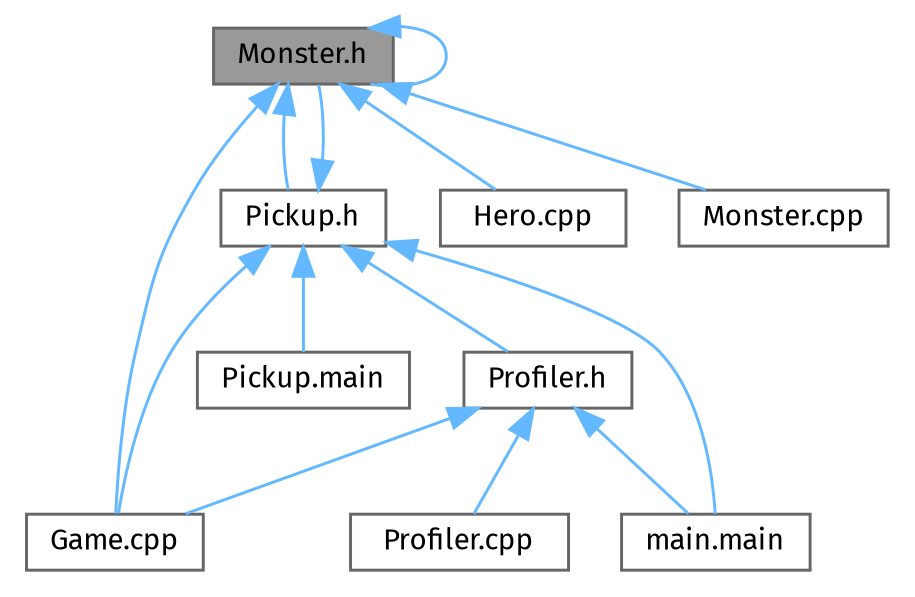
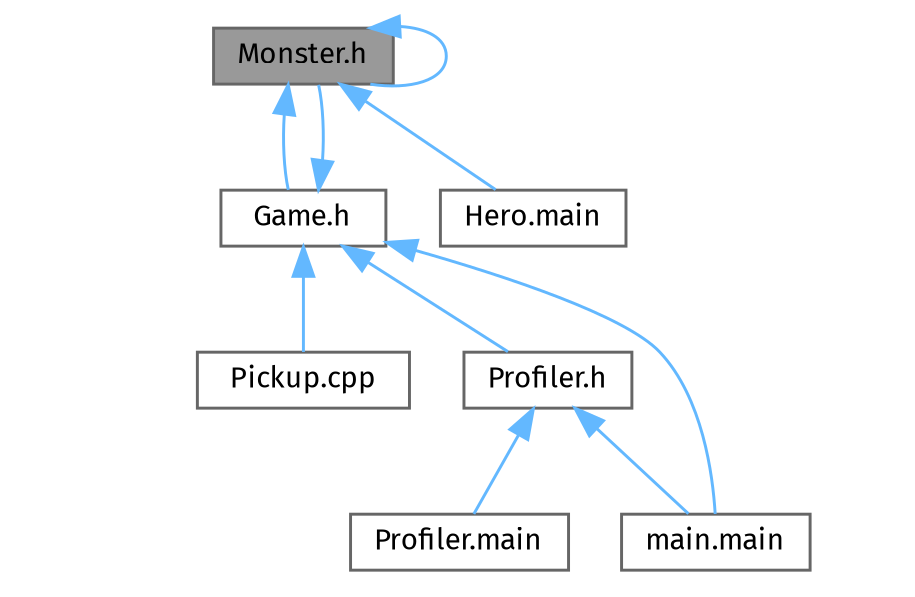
node "Pickup.h": label "Pickup.h" -> "Game.h"
node "Hero.cpp": label "Hero.cpp" -> "Hero.main"
node "Monster.cpp": removed
node "Pickup.main": label "Pickup.main" -> "Pickup.cpp"
node "Game.cpp": removed
node "Profiler.cpp": label "Profiler.cpp" -> "Profiler.main"
